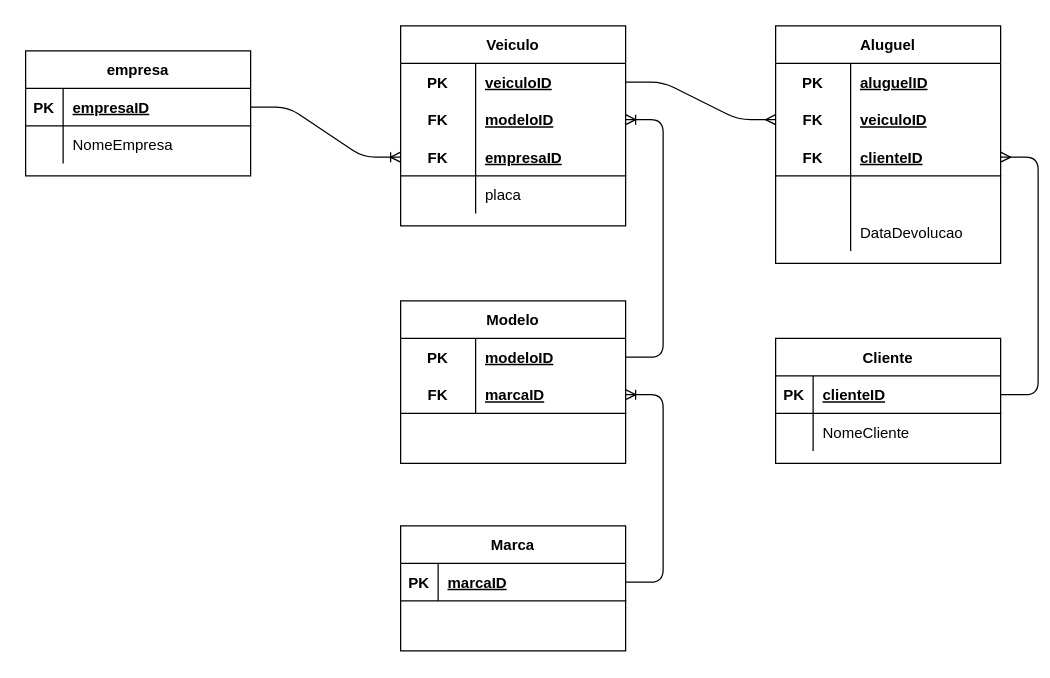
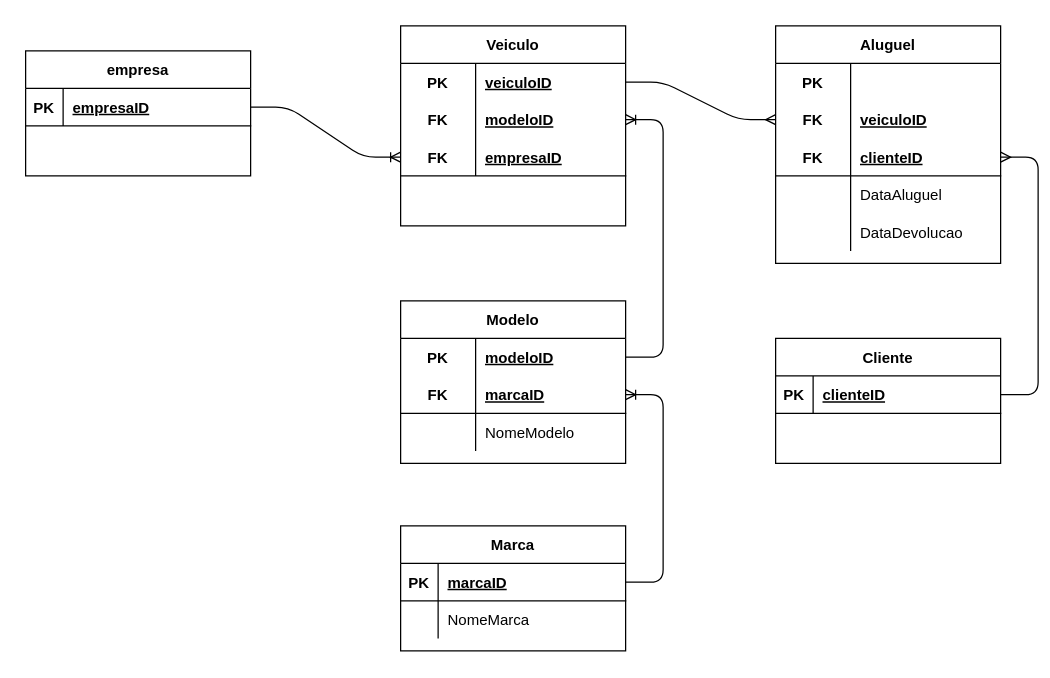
node "aluguelID": removed
node "NomeEmpresa": removed
node "placa": removed
node "DataAluguel": added
node "NomeModelo": added
node "NomeCliente": removed
node "NomeMarca": added
